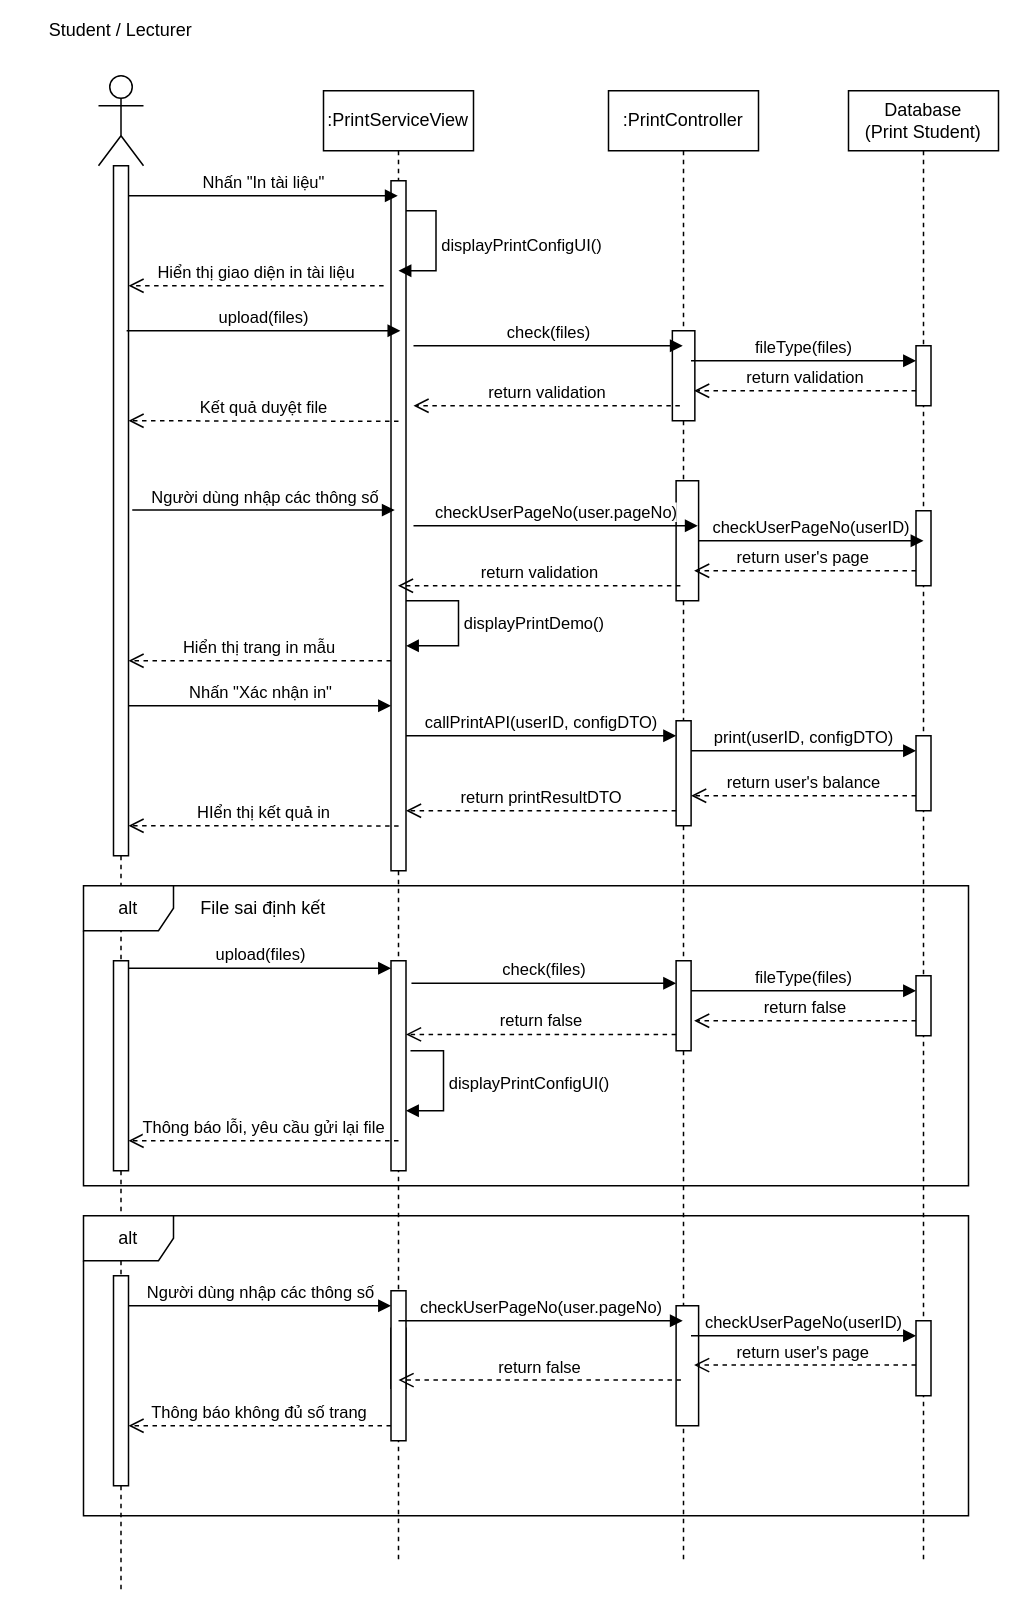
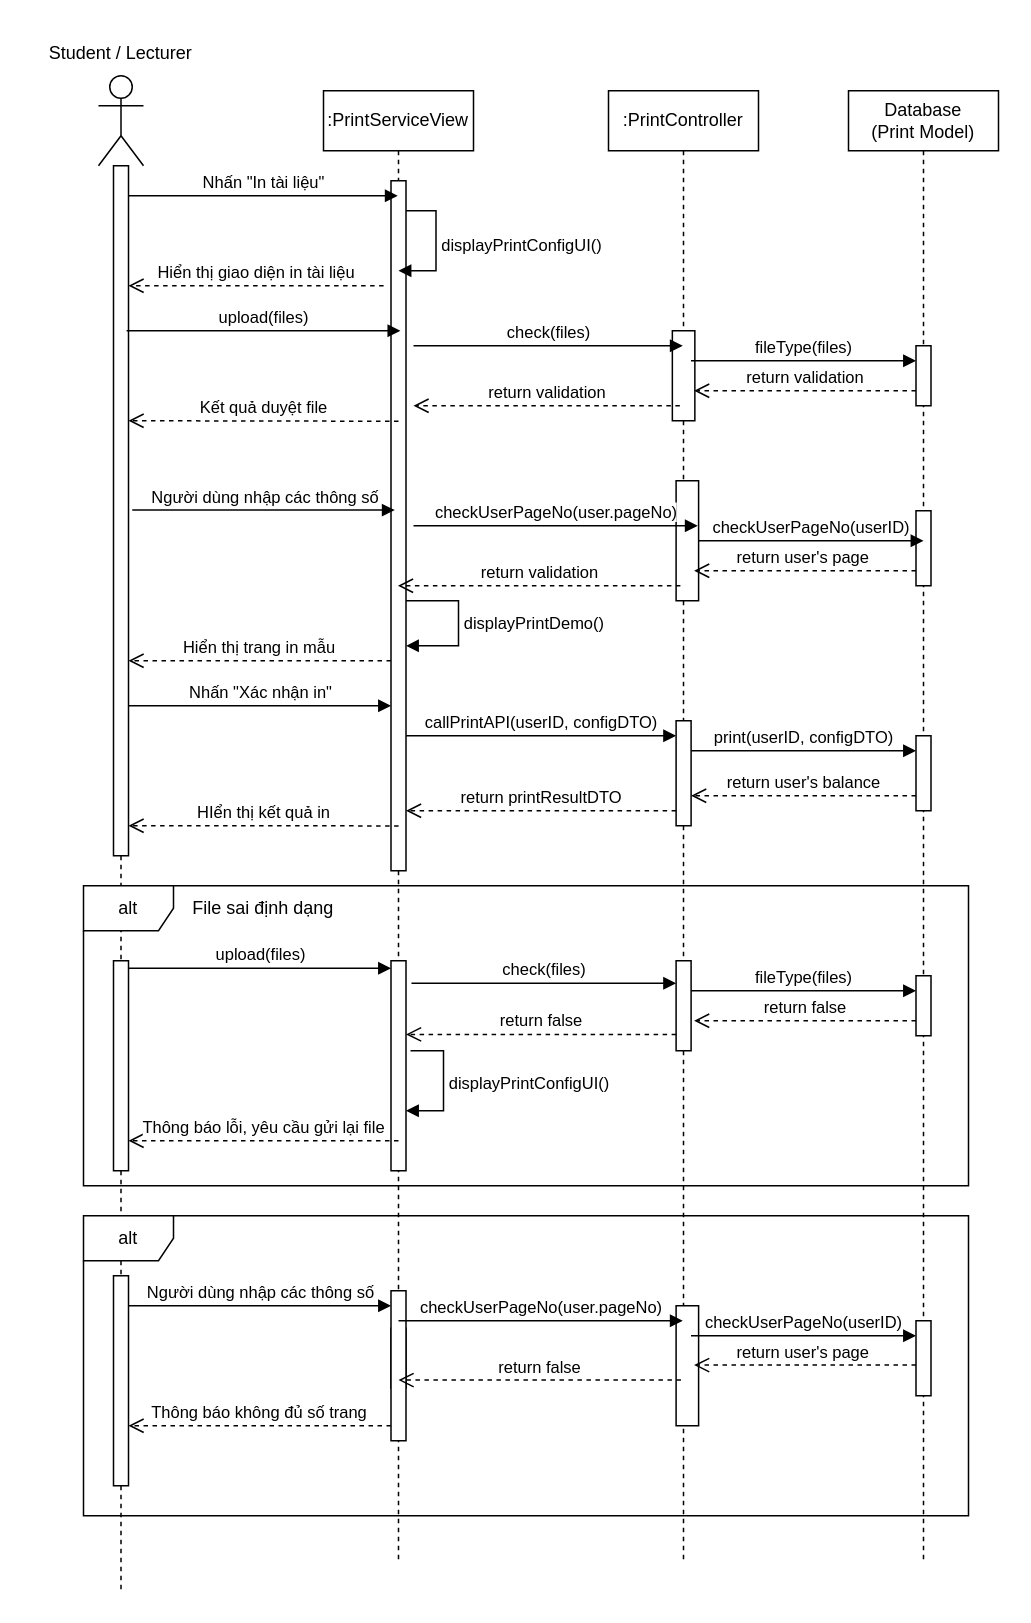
node "Student / Lecturer": moved (121, 31) -> (121, 53)
node "Database (Print Student)": label "Database (Print Student)" -> "Database (Print Model)"
node "File sai định kết": label "File sai định kết" -> "File sai định dạng"
